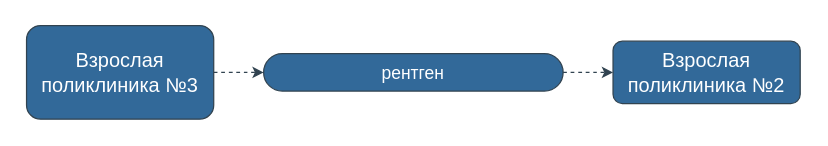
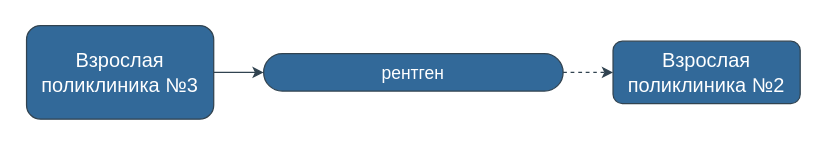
edge "Взрослая поликлиника №3" -> "рентген": style dashed -> solid
